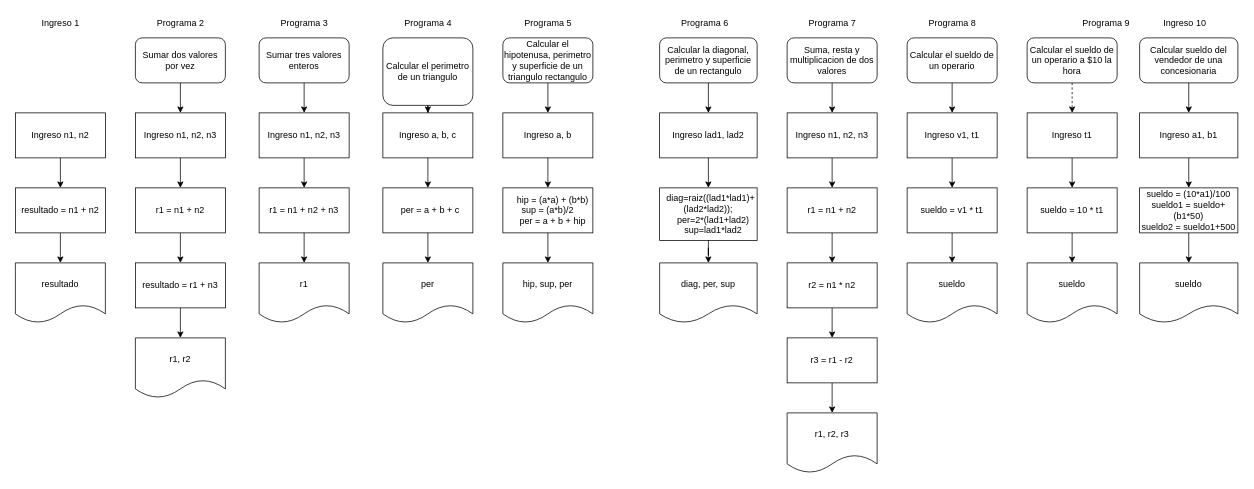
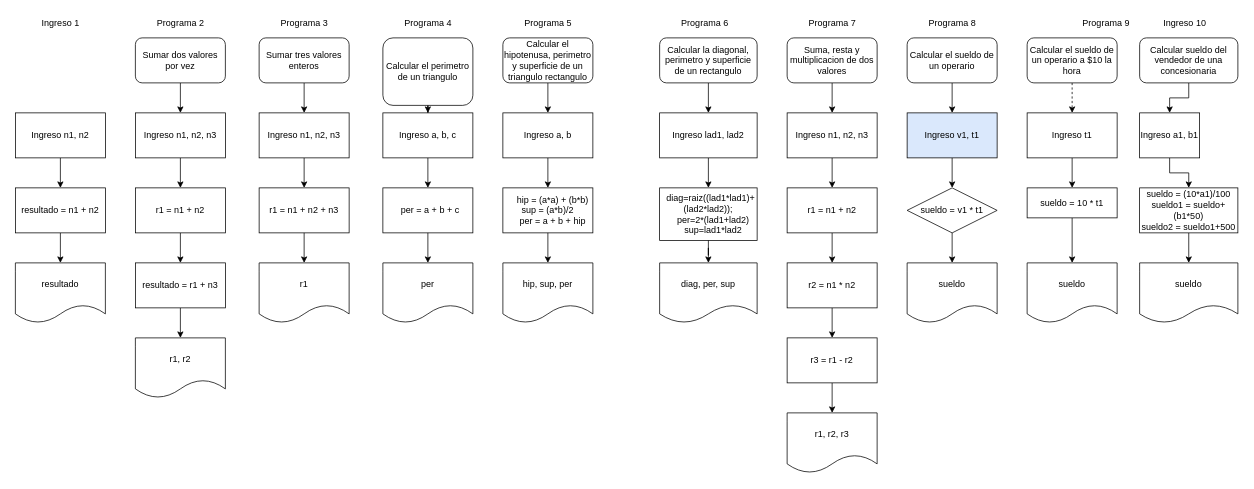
node "Ingreso v1, t1": fillcolor #ffffff -> #dae8fc
node "Ingreso a1, b1": size 98x45 -> 60x45
node "sueldo = v1 * t1": shape rectangle -> diamond
node "sueldo = 10 * t1": size 90x45 -> 90x30
